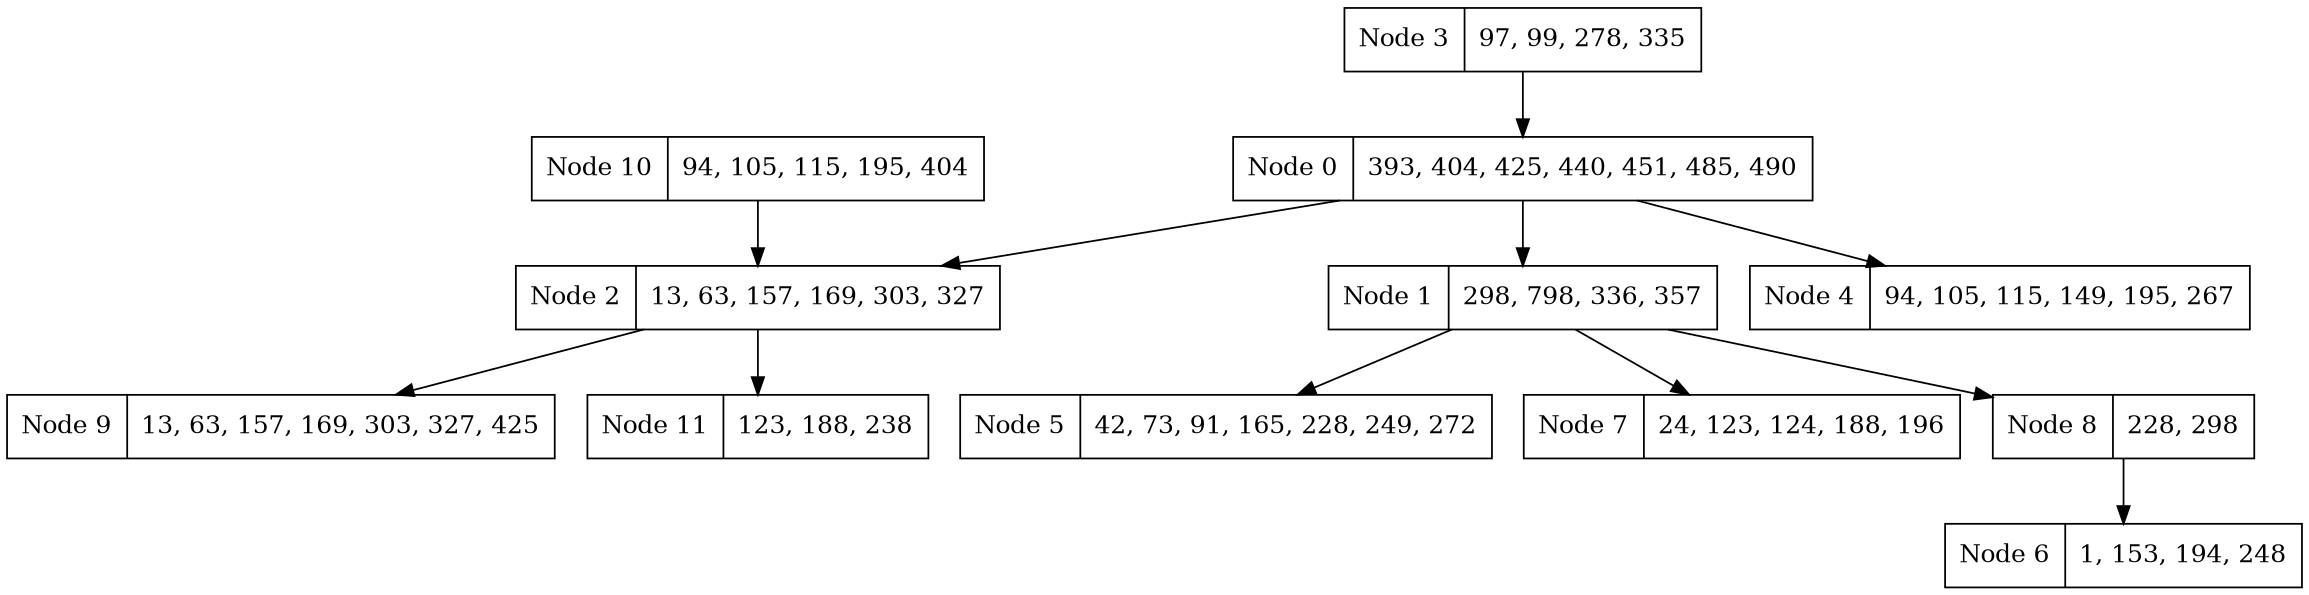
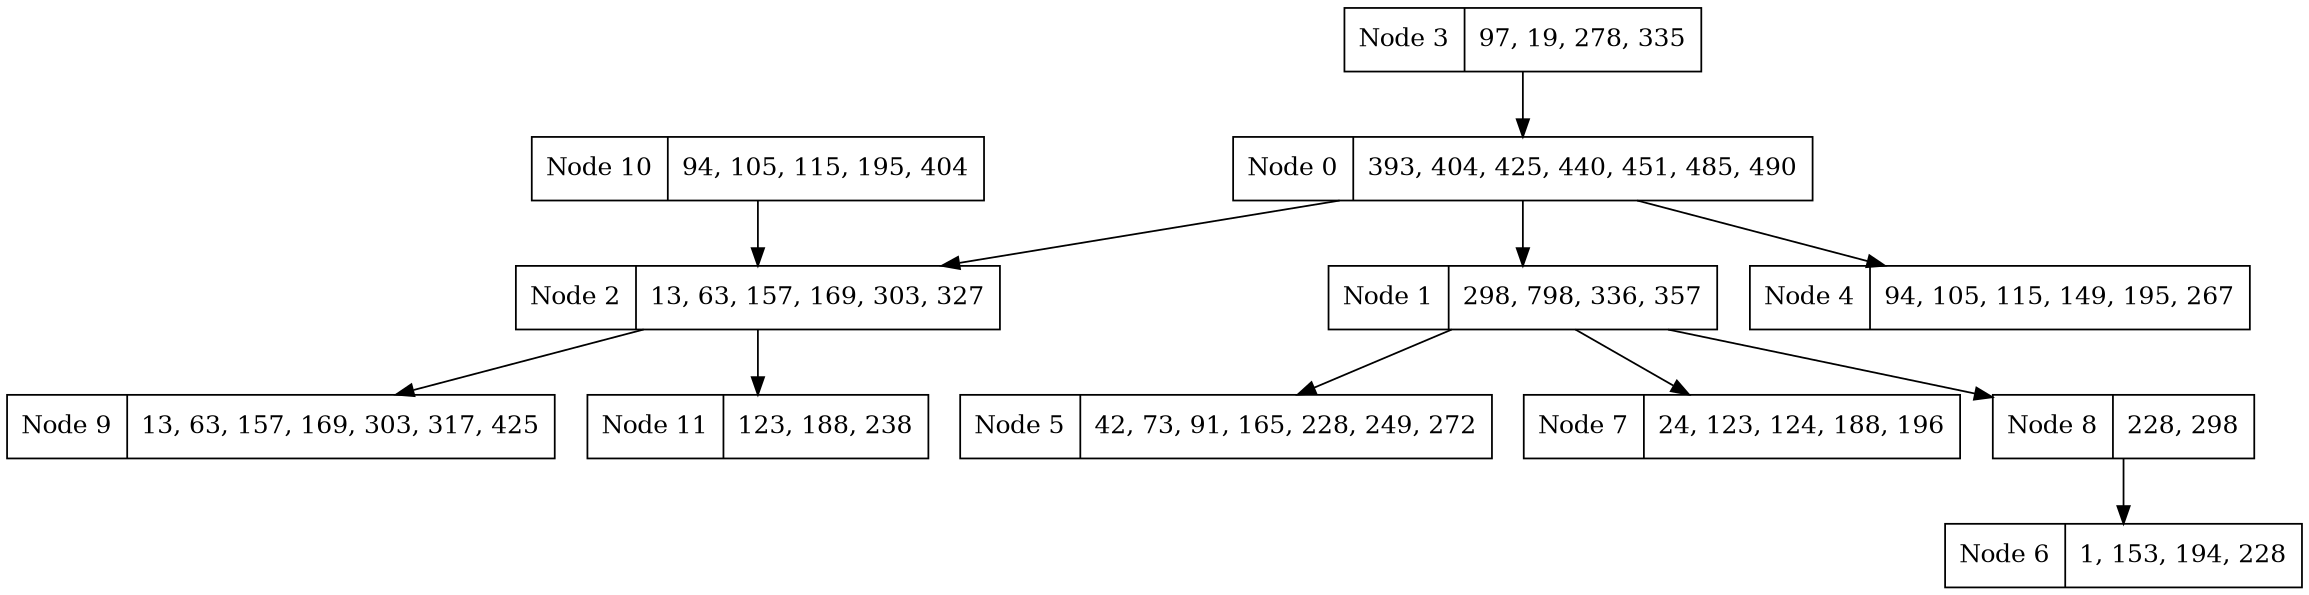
node "Node 3": text "97, 99, 278, 335" -> "97, 19, 278, 335"
node "Node 9": text "13, 63, 157, 169, 303, 327, 425" -> "13, 63, 157, 169, 303, 317, 425"
node "Node 6": text "1, 153, 194, 248" -> "1, 153, 194, 228"
